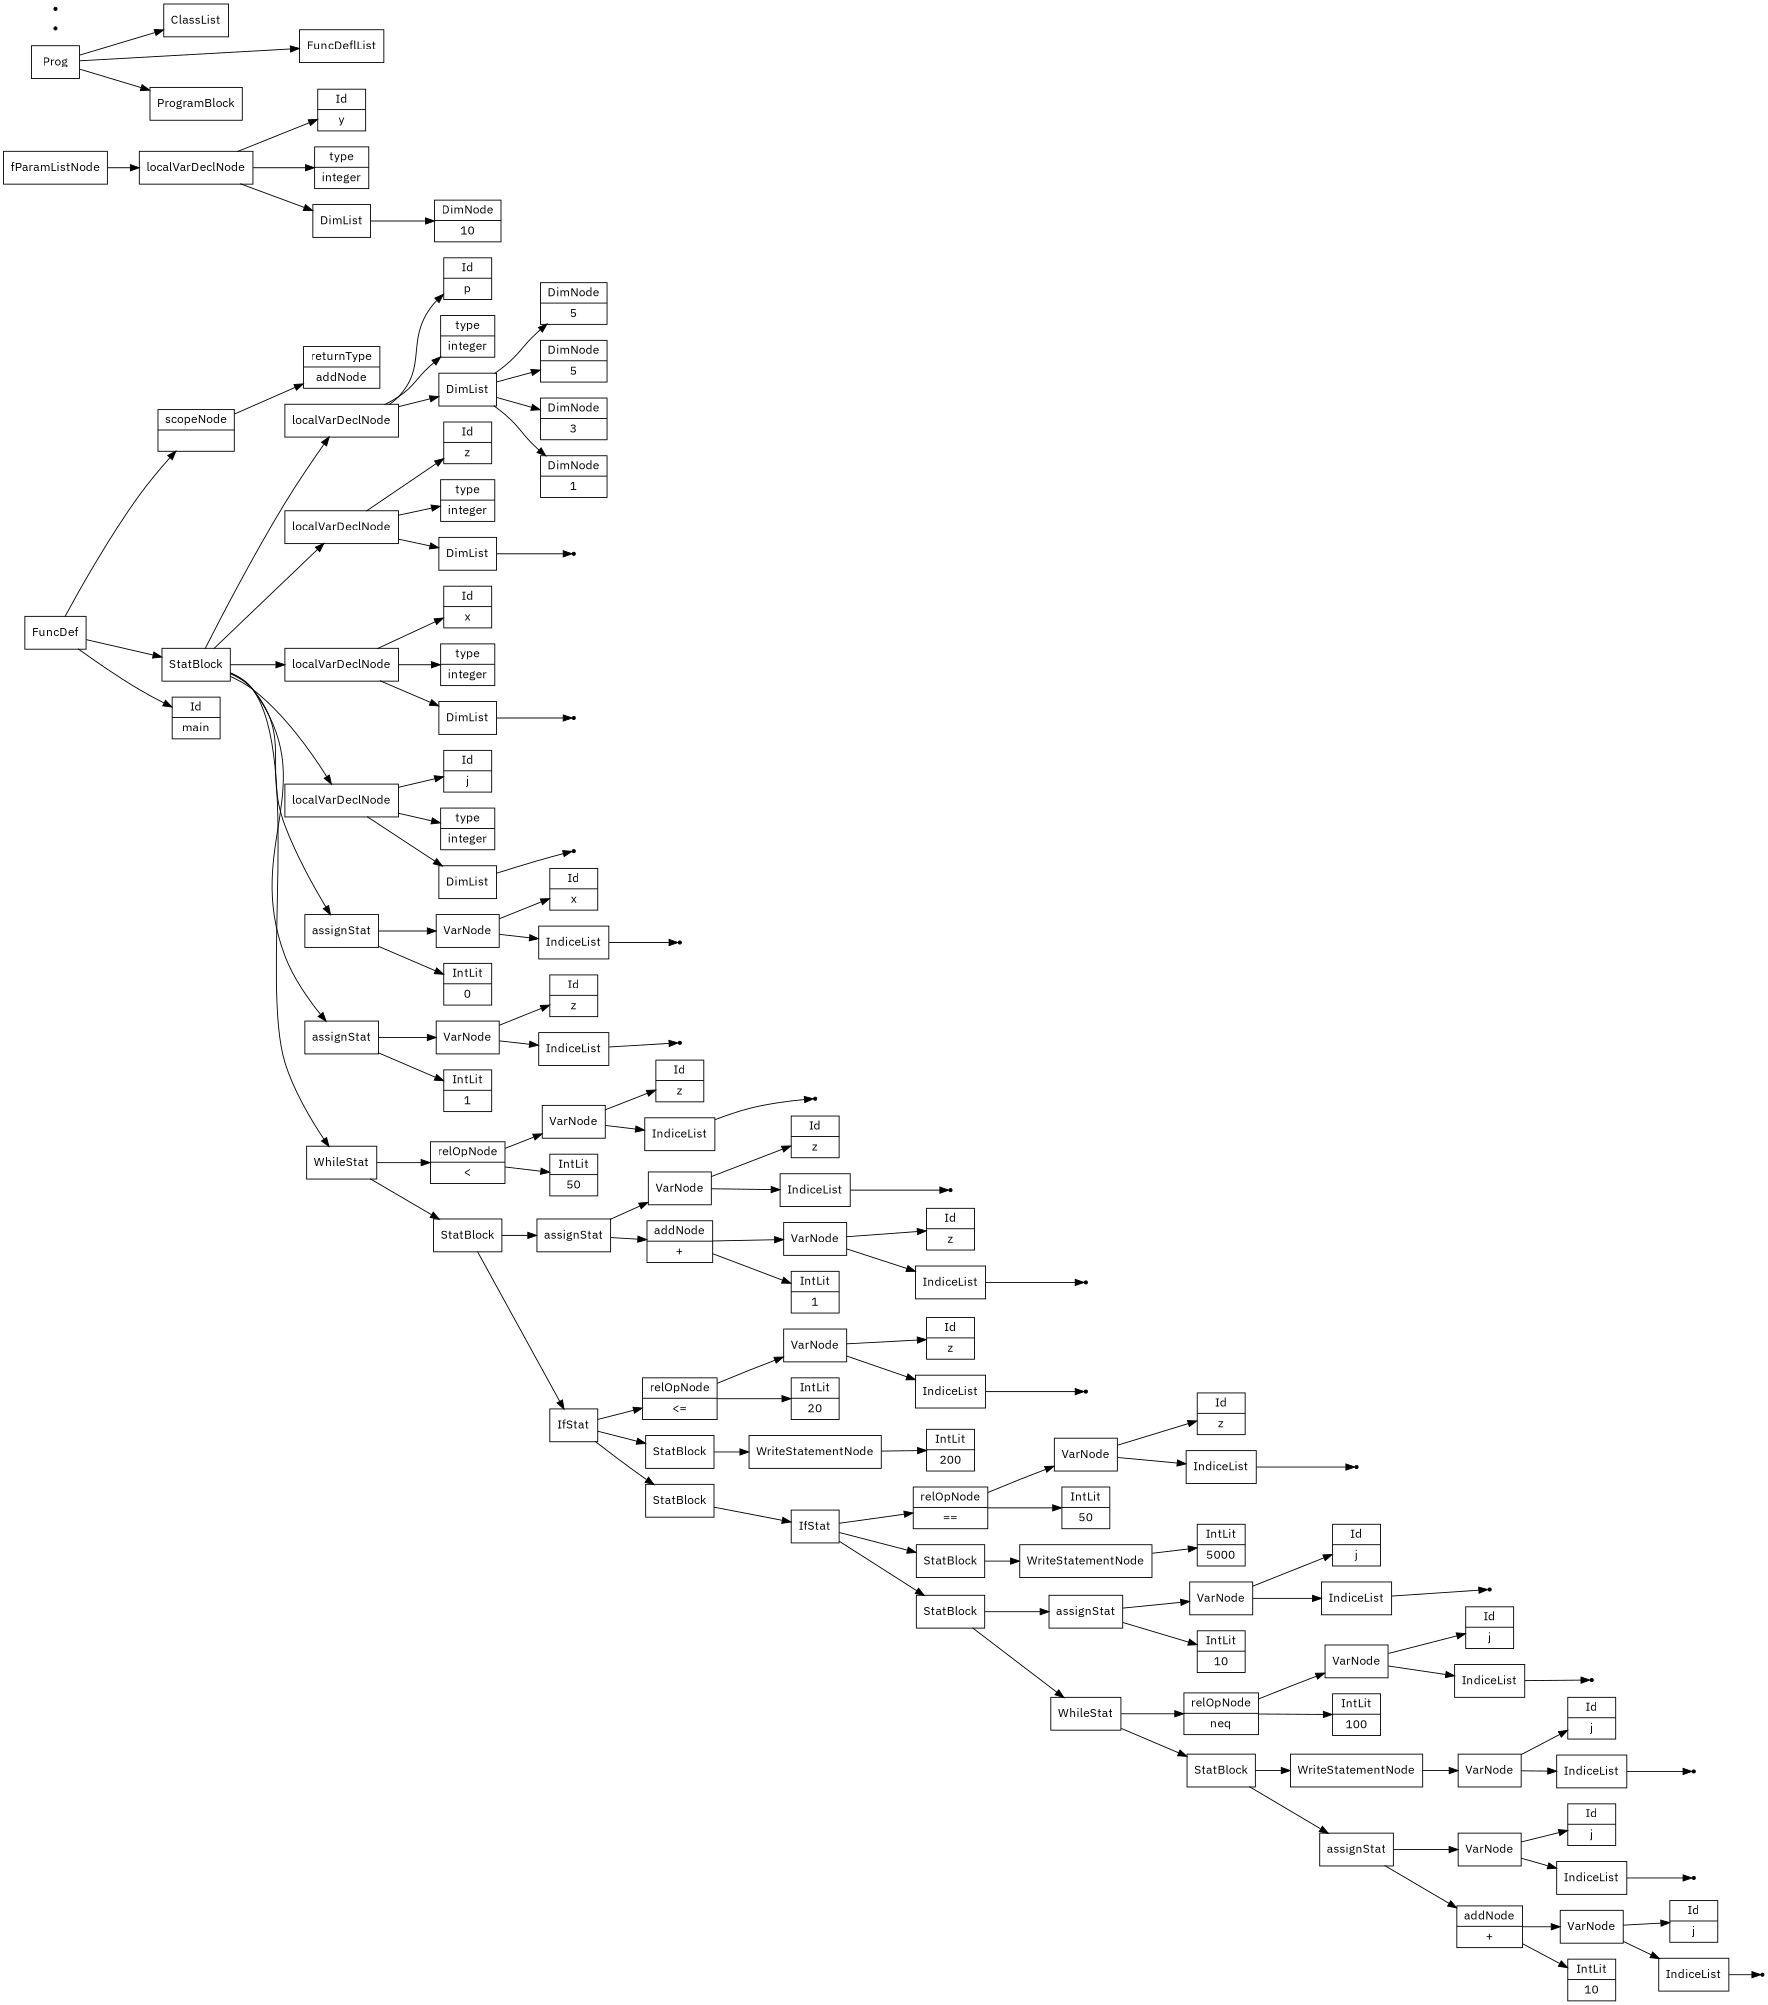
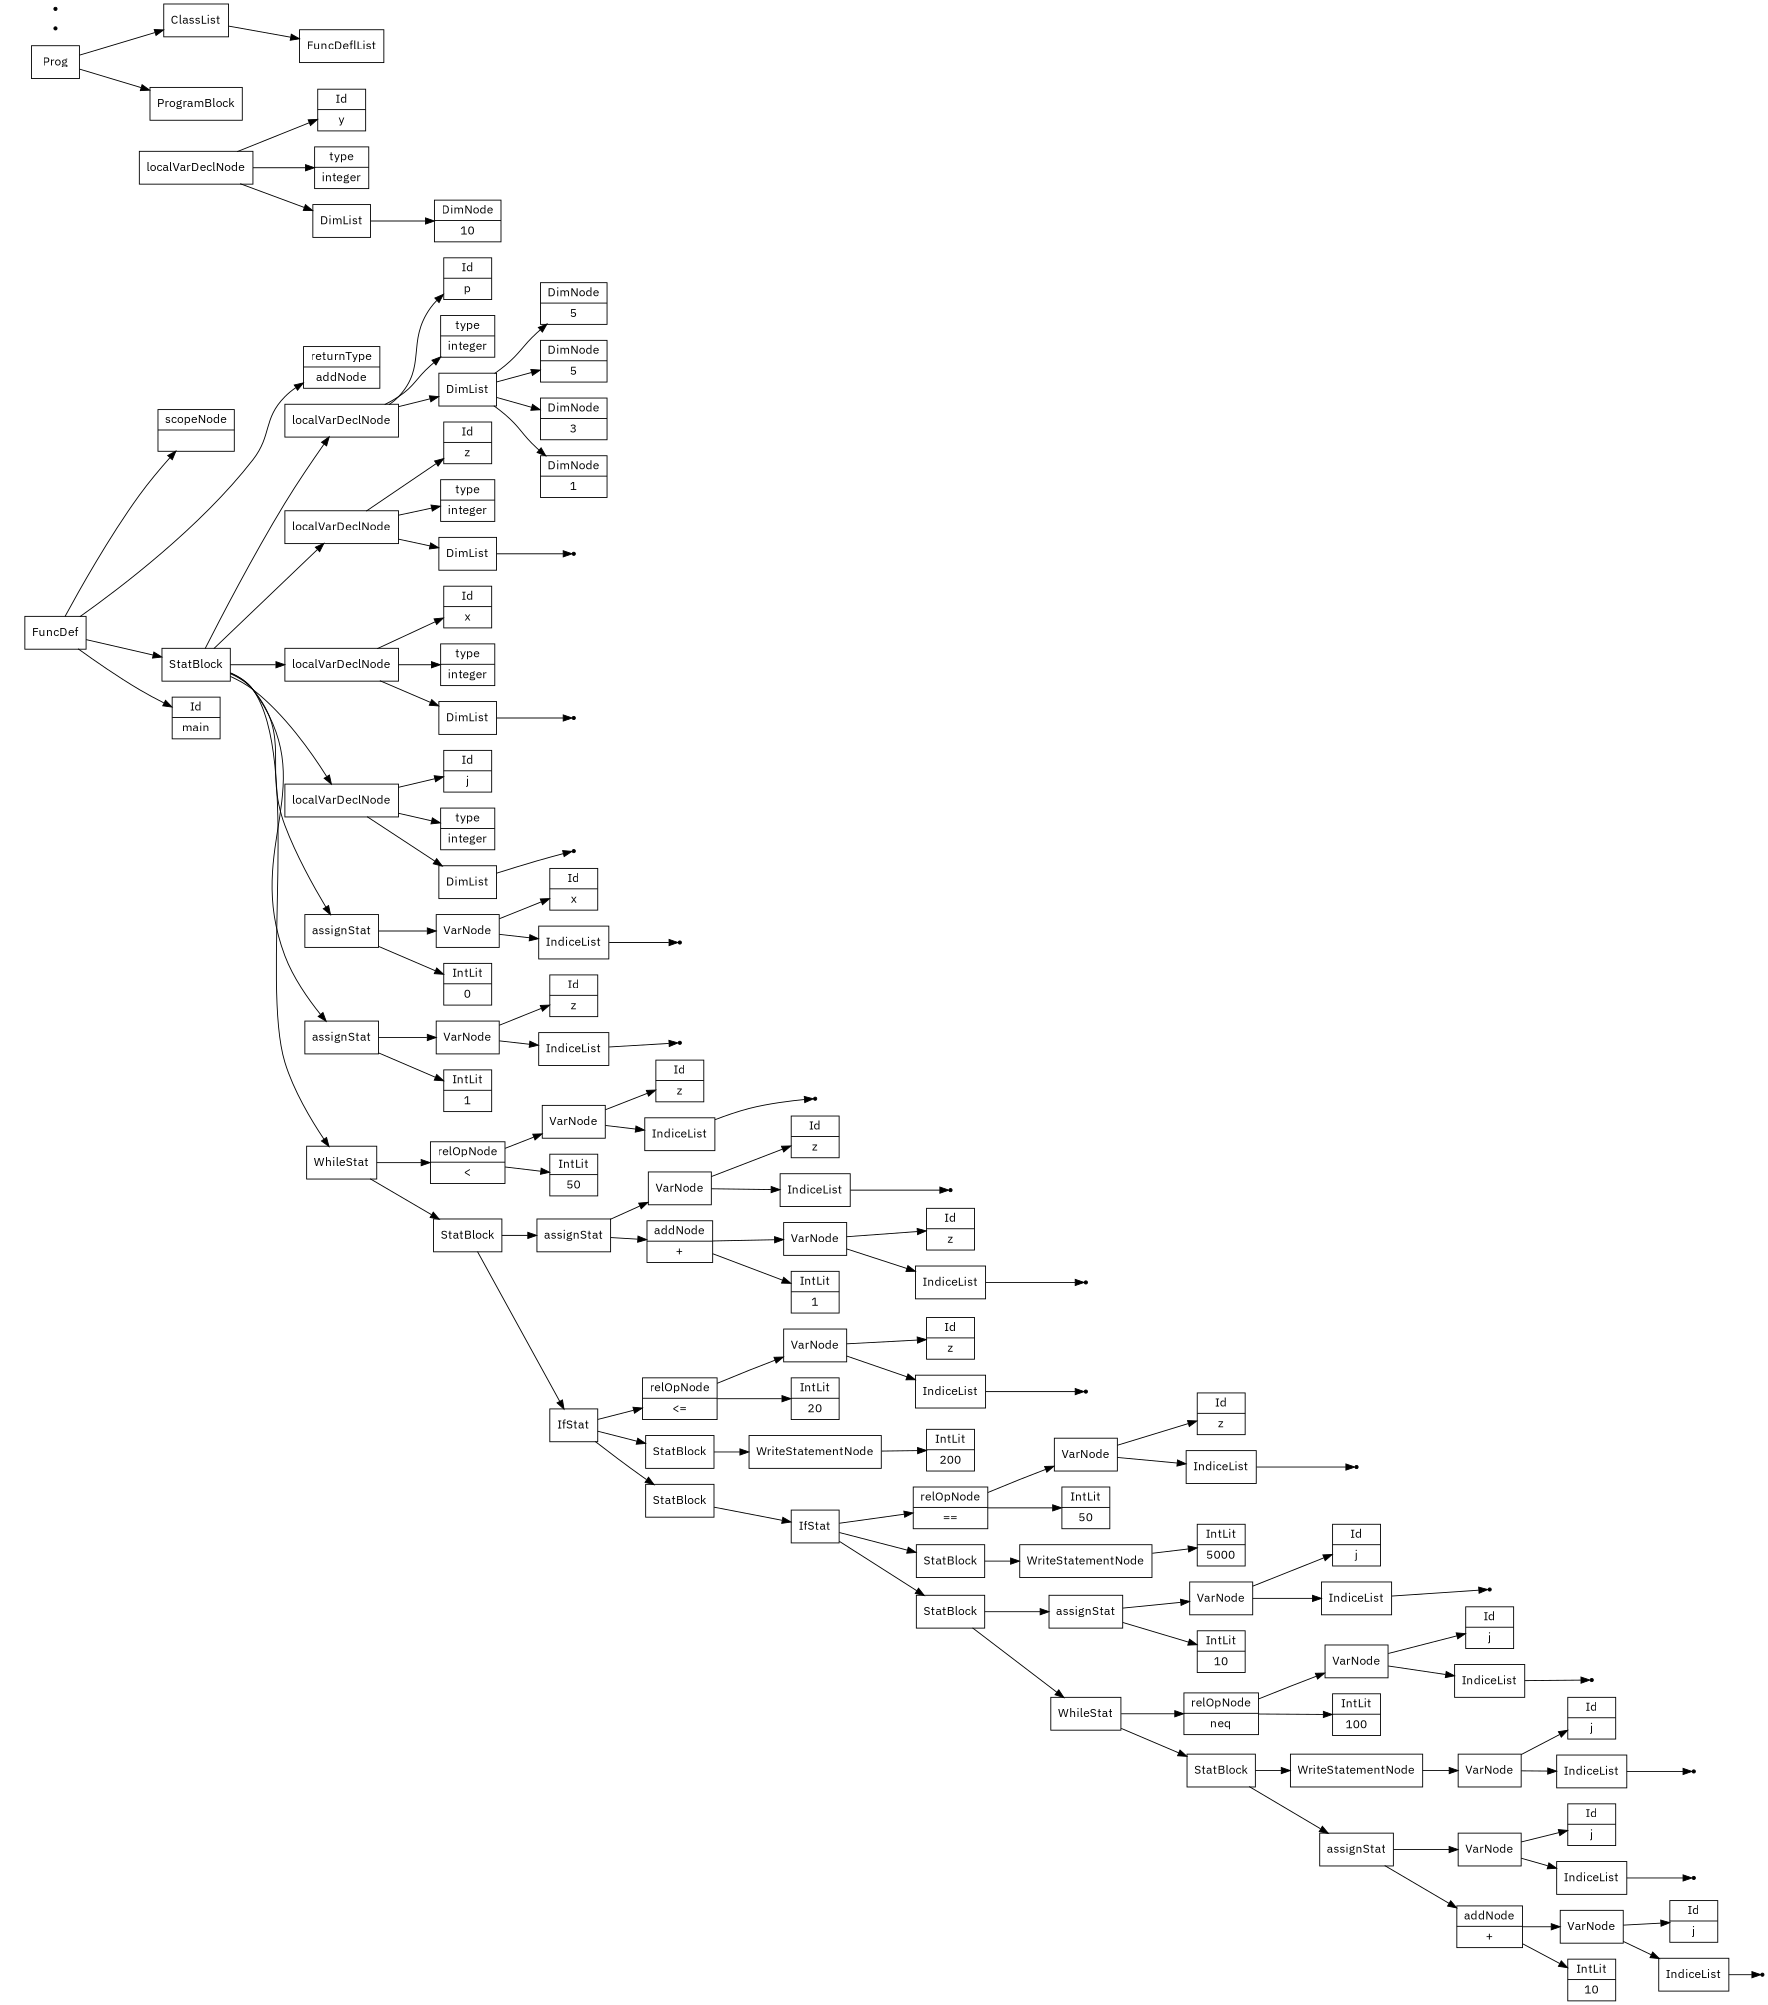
edge "Prog" -> "FuncDeflList": now "ClassList" -> "FuncDeflList"
node "fParamListNode": removed
edge "scopeNode" -> "returnType": now "FuncDef" -> "returnType"
